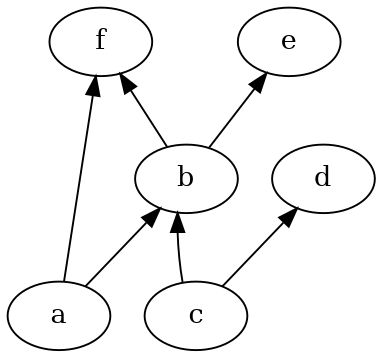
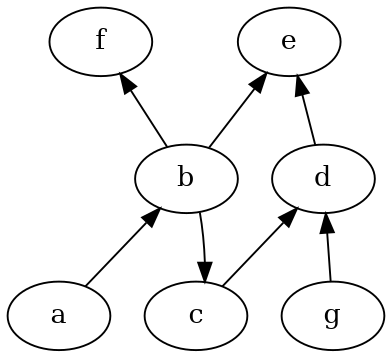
edge "d" -> "e": added
edge "a" -> "f": removed
edge "c" -> "b": reversed
node "g": added
